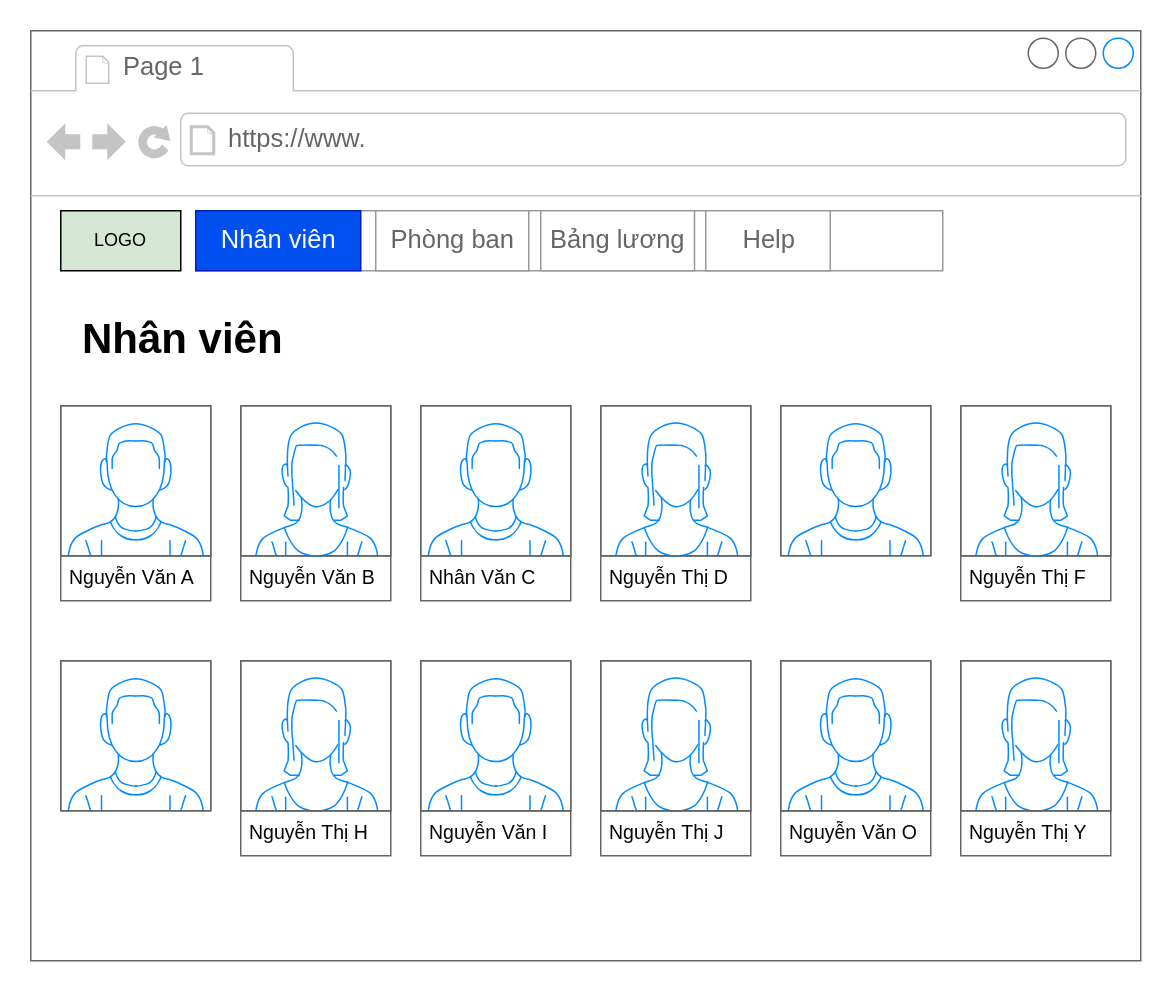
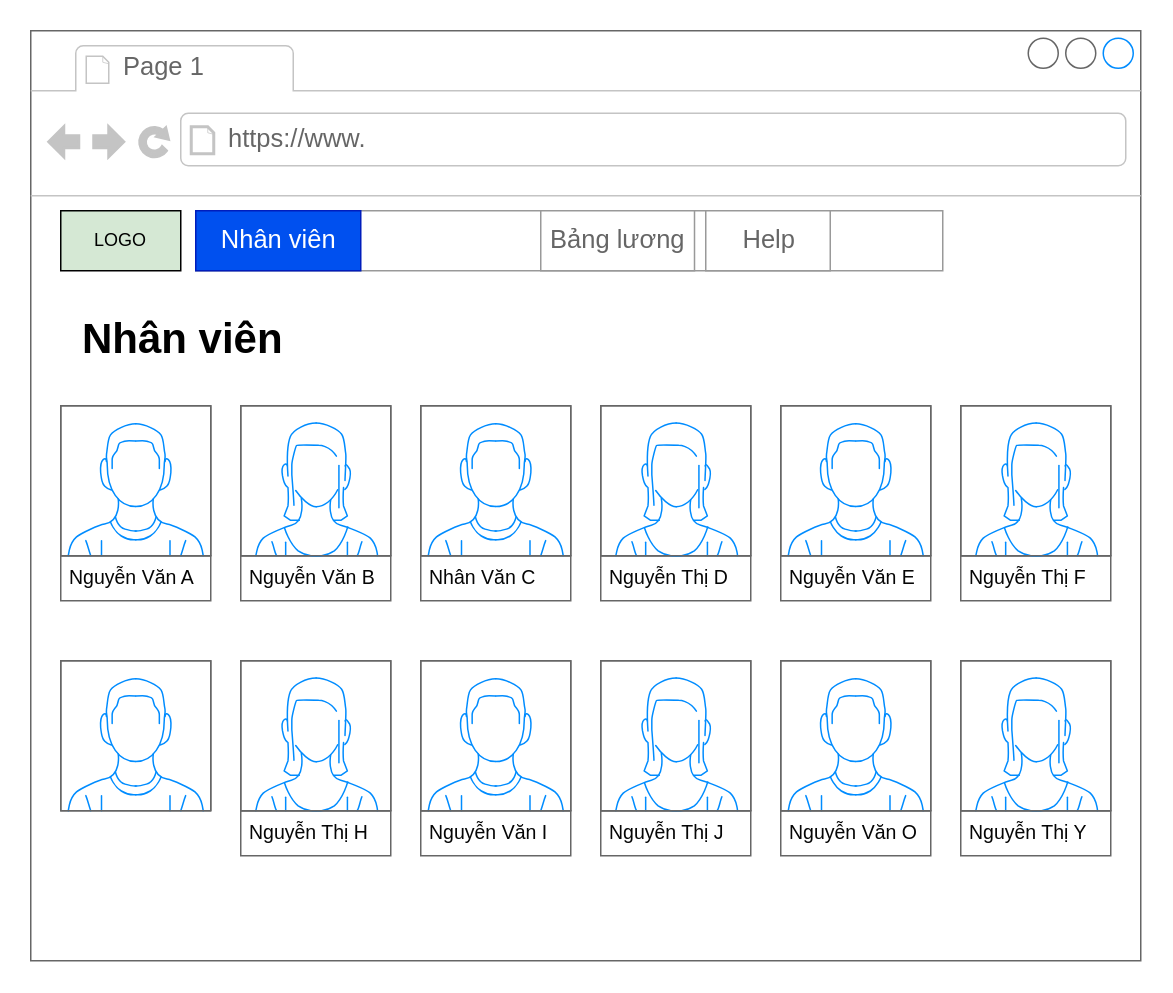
node "Phòng ban": removed
node "Nguyễn Văn E": added
